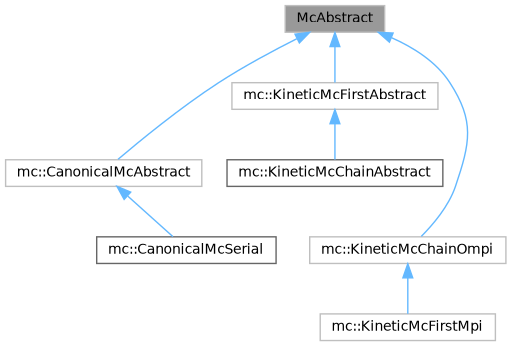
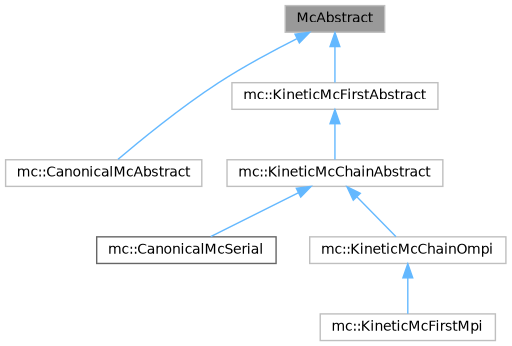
edge "mc::KineticMcChainOmpi" -> "McAbstract": now "mc::KineticMcChainOmpi" -> "mc::KineticMcChainAbstract"
node "mc::KineticMcChainAbstract": color gray40 -> grey75
edge "mc::CanonicalMcSerial" -> "mc::CanonicalMcAbstract": now "mc::CanonicalMcSerial" -> "mc::KineticMcChainAbstract"
